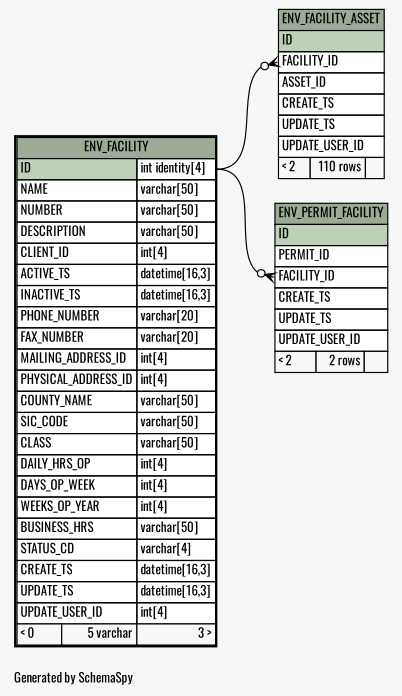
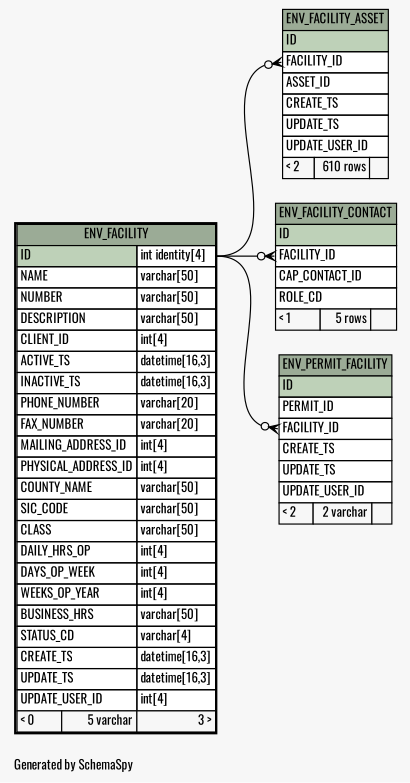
node "ENV_FACILITY_ASSET": text "110 rows" -> "610 rows"
node "ENV_FACILITY_CONTACT": added
node "ENV_PERMIT_FACILITY": text "2 rows" -> "2 varchar"
